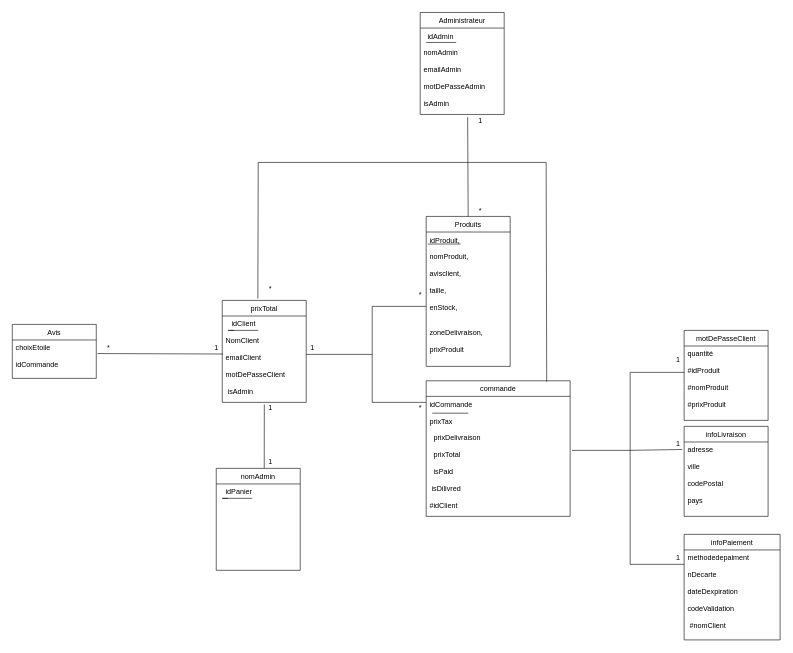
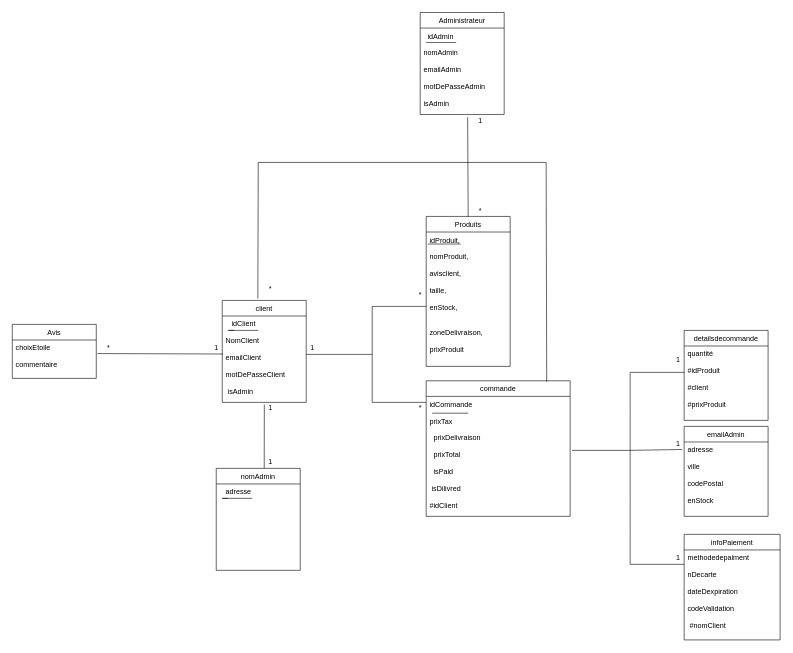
node "prixTotal": label "prixTotal" -> "client"
node "motDePasseClient": label "motDePasseClient" -> "detailsdecommande"
node "choixEtoile idCommande": label "choixEtoile idCommande" -> "choixEtoile commentaire"
node "quantité #idProduit #nomProduit #prixProduit": label "quantité #idProduit #nomProduit #prixProduit" -> "quantité #idProduit #client #prixProduit"
node "infoLivraison": label "infoLivraison" -> "emailAdmin"
node "adresse ville codePostal pays": label "adresse ville codePostal pays" -> "adresse ville codePostal enStock"
node "idPanier": label "idPanier" -> "adresse"
